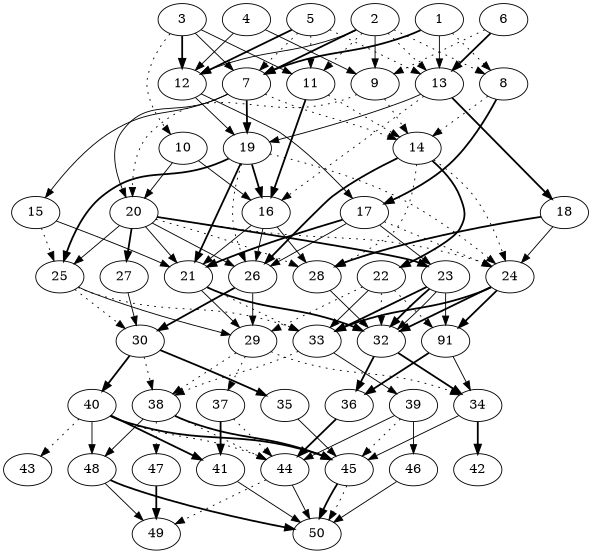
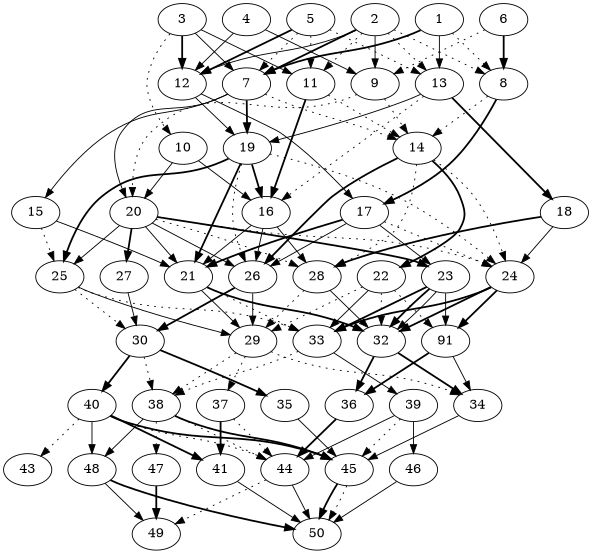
edge "6" -> "13": now "6" -> "8"
edge "28" -> "29": added
node "42": removed
